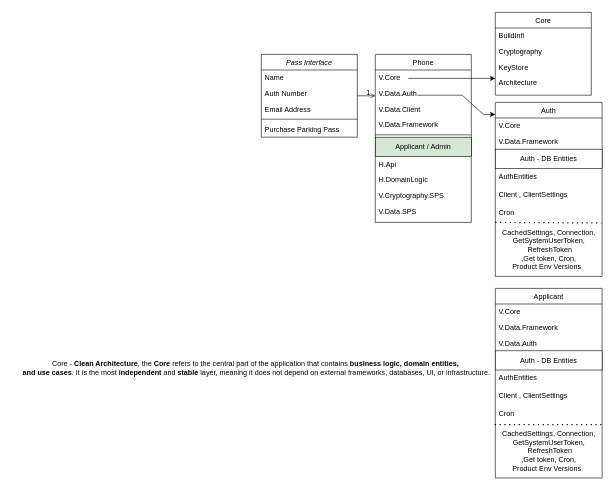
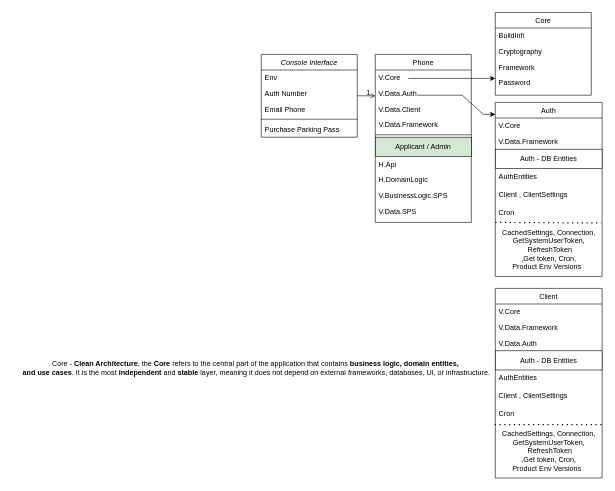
node "Pass Interface": label "Pass Interface" -> "Console Interface"
node "KeyStore": label "KeyStore" -> "Framework"
node "Name": label "Name" -> "Env"
node "Architecture": label "Architecture" -> "Password"
node "Email Address": label "Email Address" -> "Email Phone"
node "V.Cryptography.SPS": label "V.Cryptography.SPS" -> "V.BusinessLogic.SPS"
node "Applicant": label "Applicant" -> "Client"
